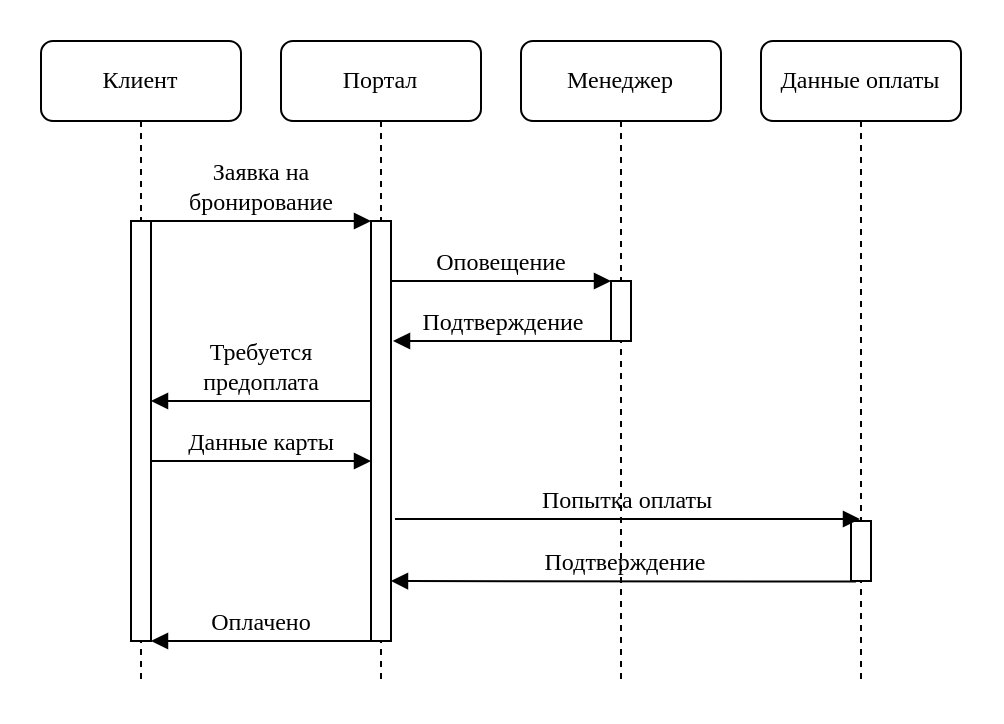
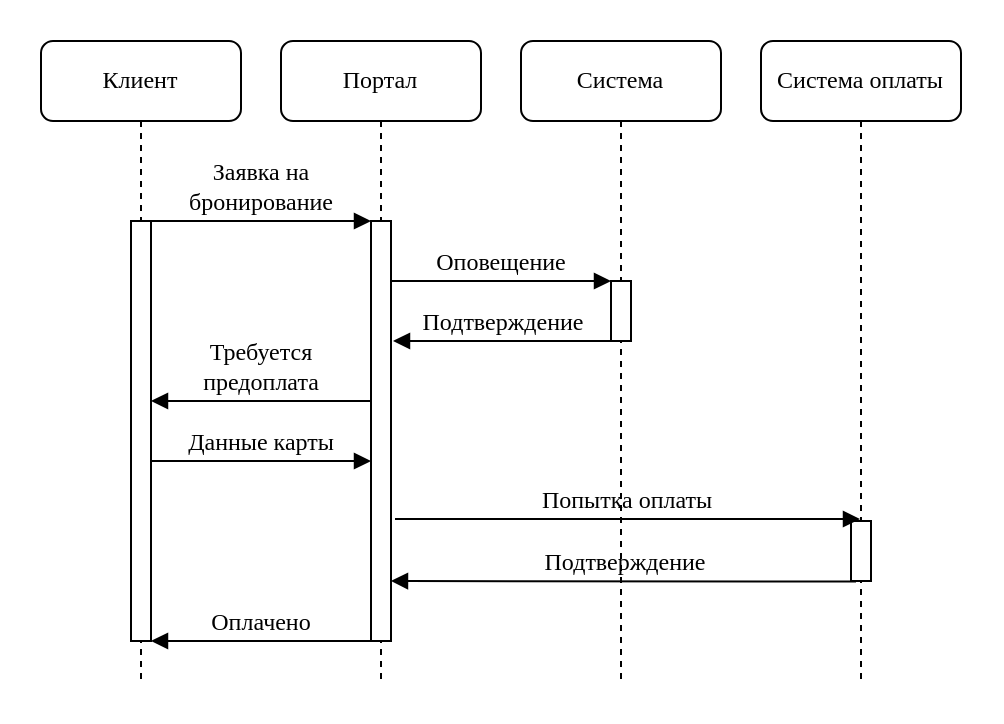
node "Менеджер": label "Менеджер" -> "Система"
node "Данные оплаты": label "Данные оплаты" -> "Система оплаты"
